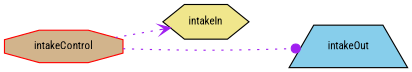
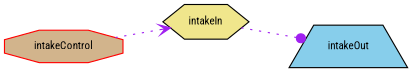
edge "intakeControl" -> "intakeOut": now "intakeIn" -> "intakeOut"
